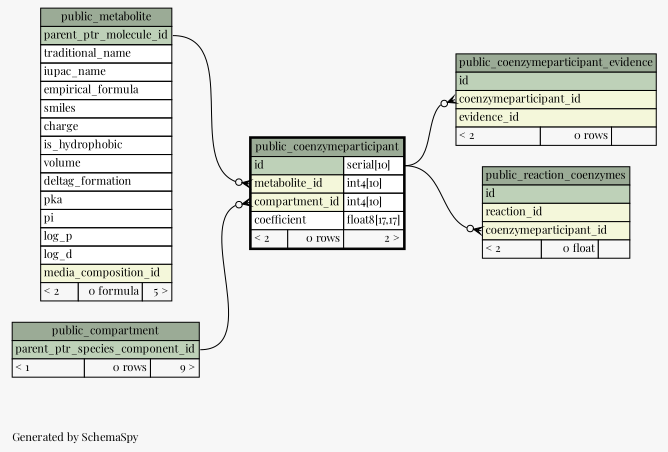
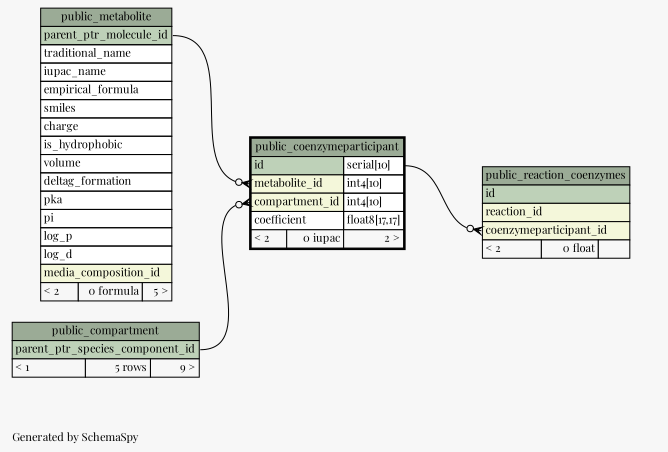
node "public_coenzymeparticipant_evidence": removed
node "public_coenzymeparticipant": text "0 rows" -> "0 iupac"
node "public_compartment": text "0 rows" -> "5 rows"
